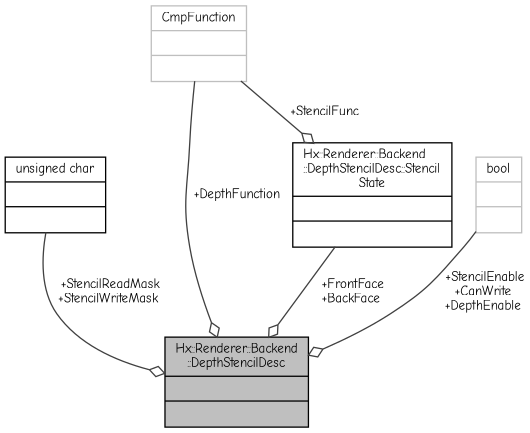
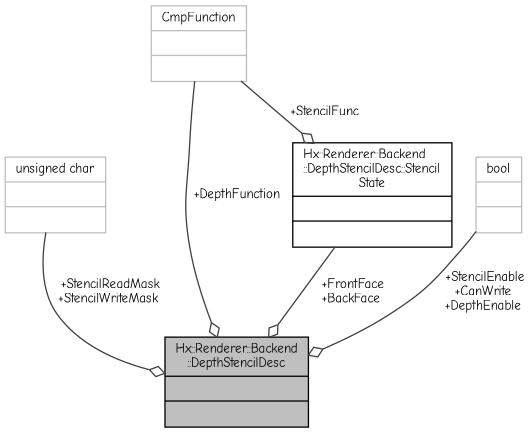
node "unsigned char": color black -> grey75
